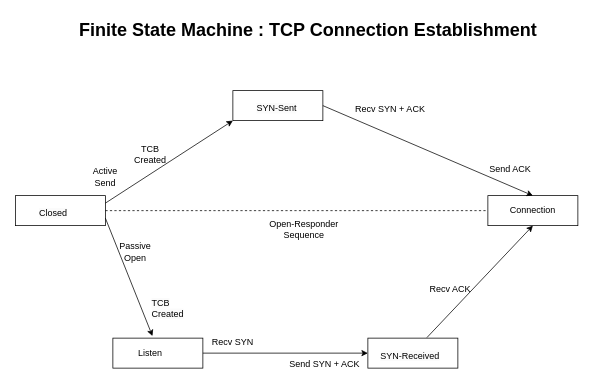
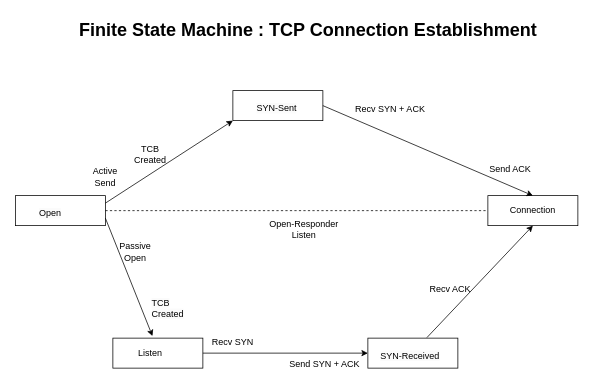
node "Closed": label "Closed" -> "Open"
node "Open-Responder Sequence": label "Open-Responder Sequence" -> "Open-Responder Listen"
